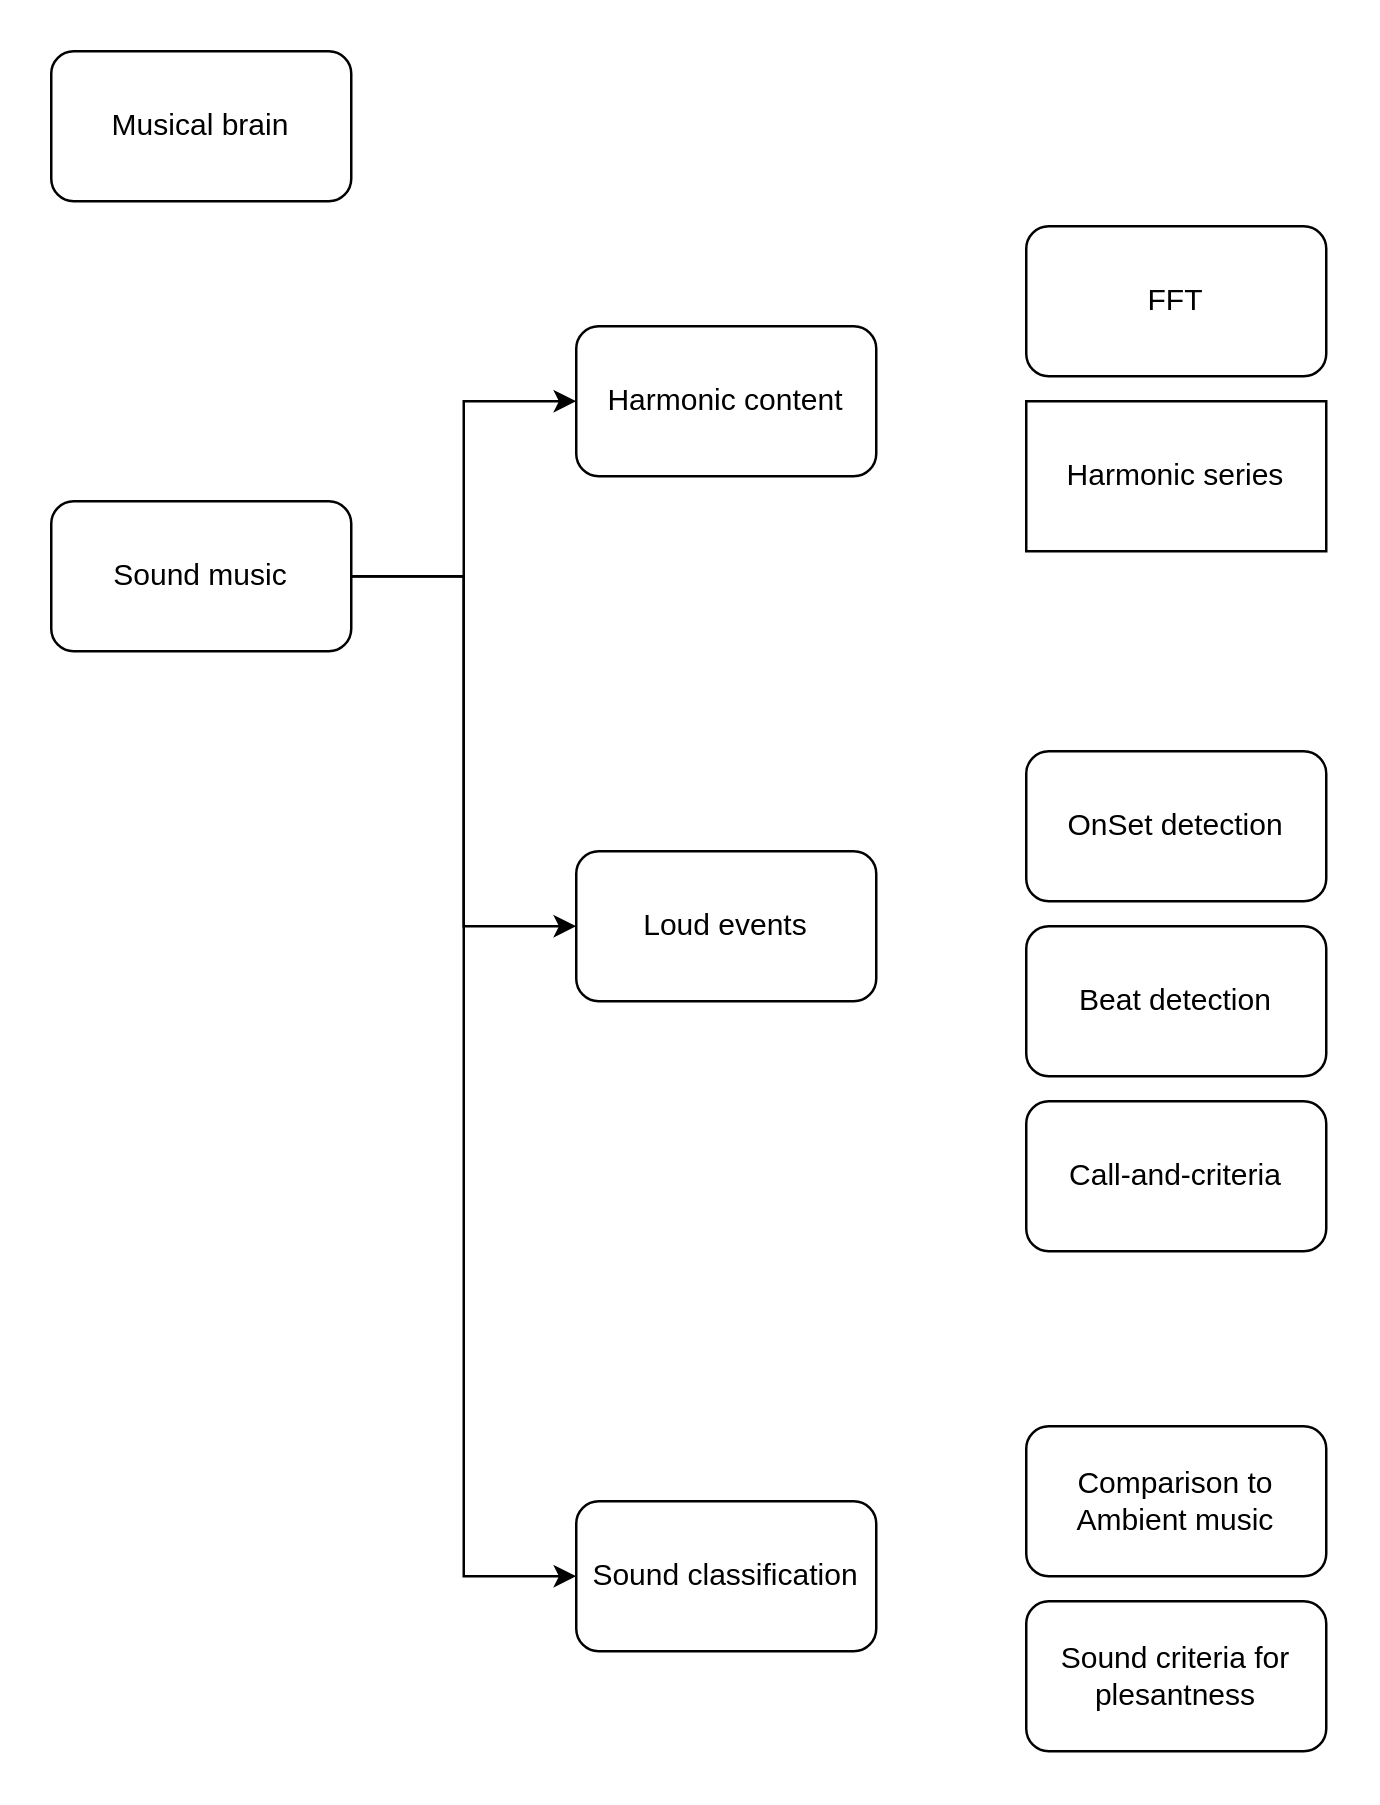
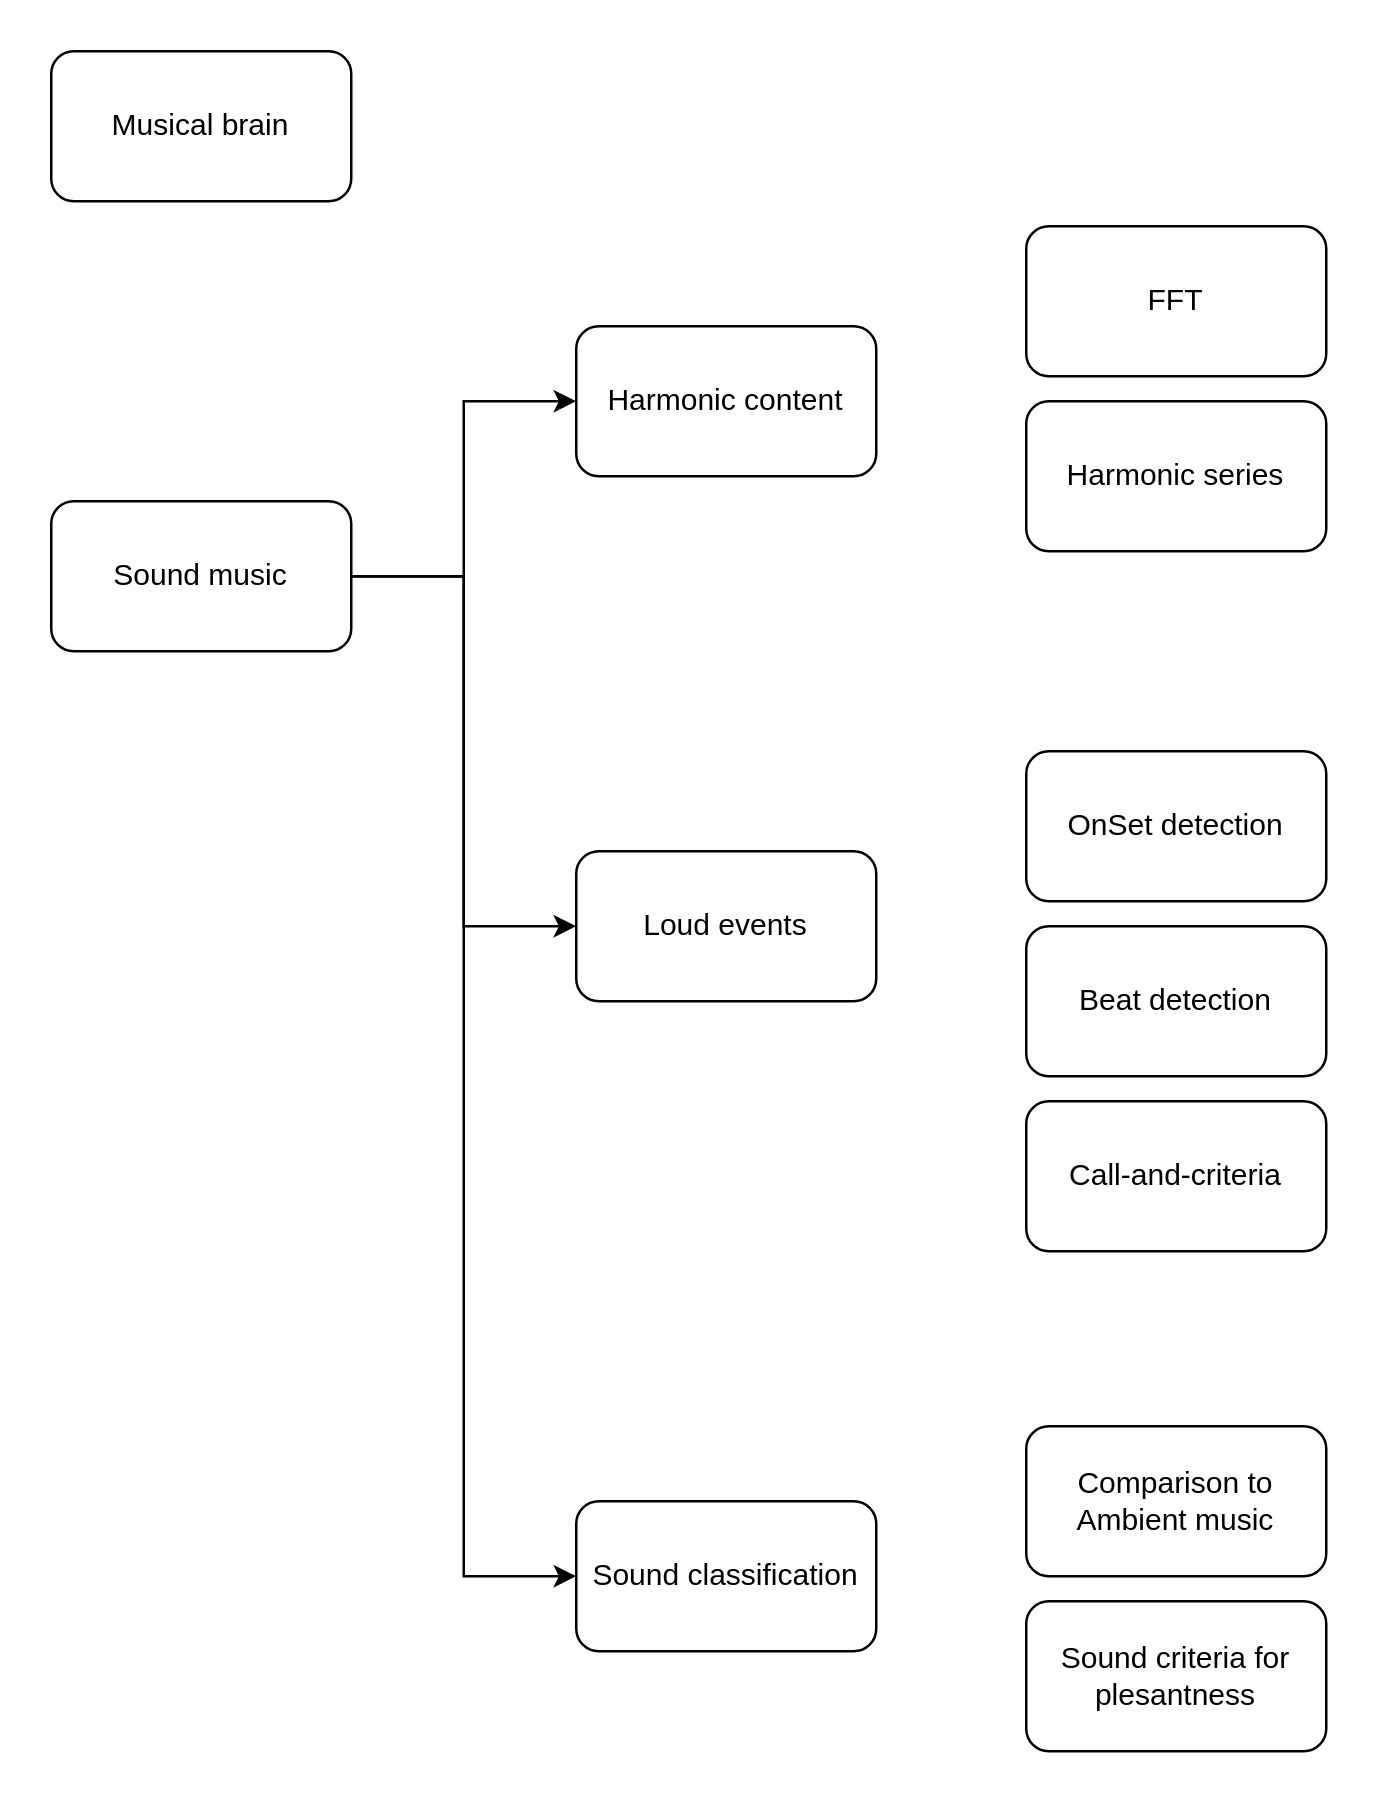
node "Harmonic series": shape rectangle -> rounded rectangle
